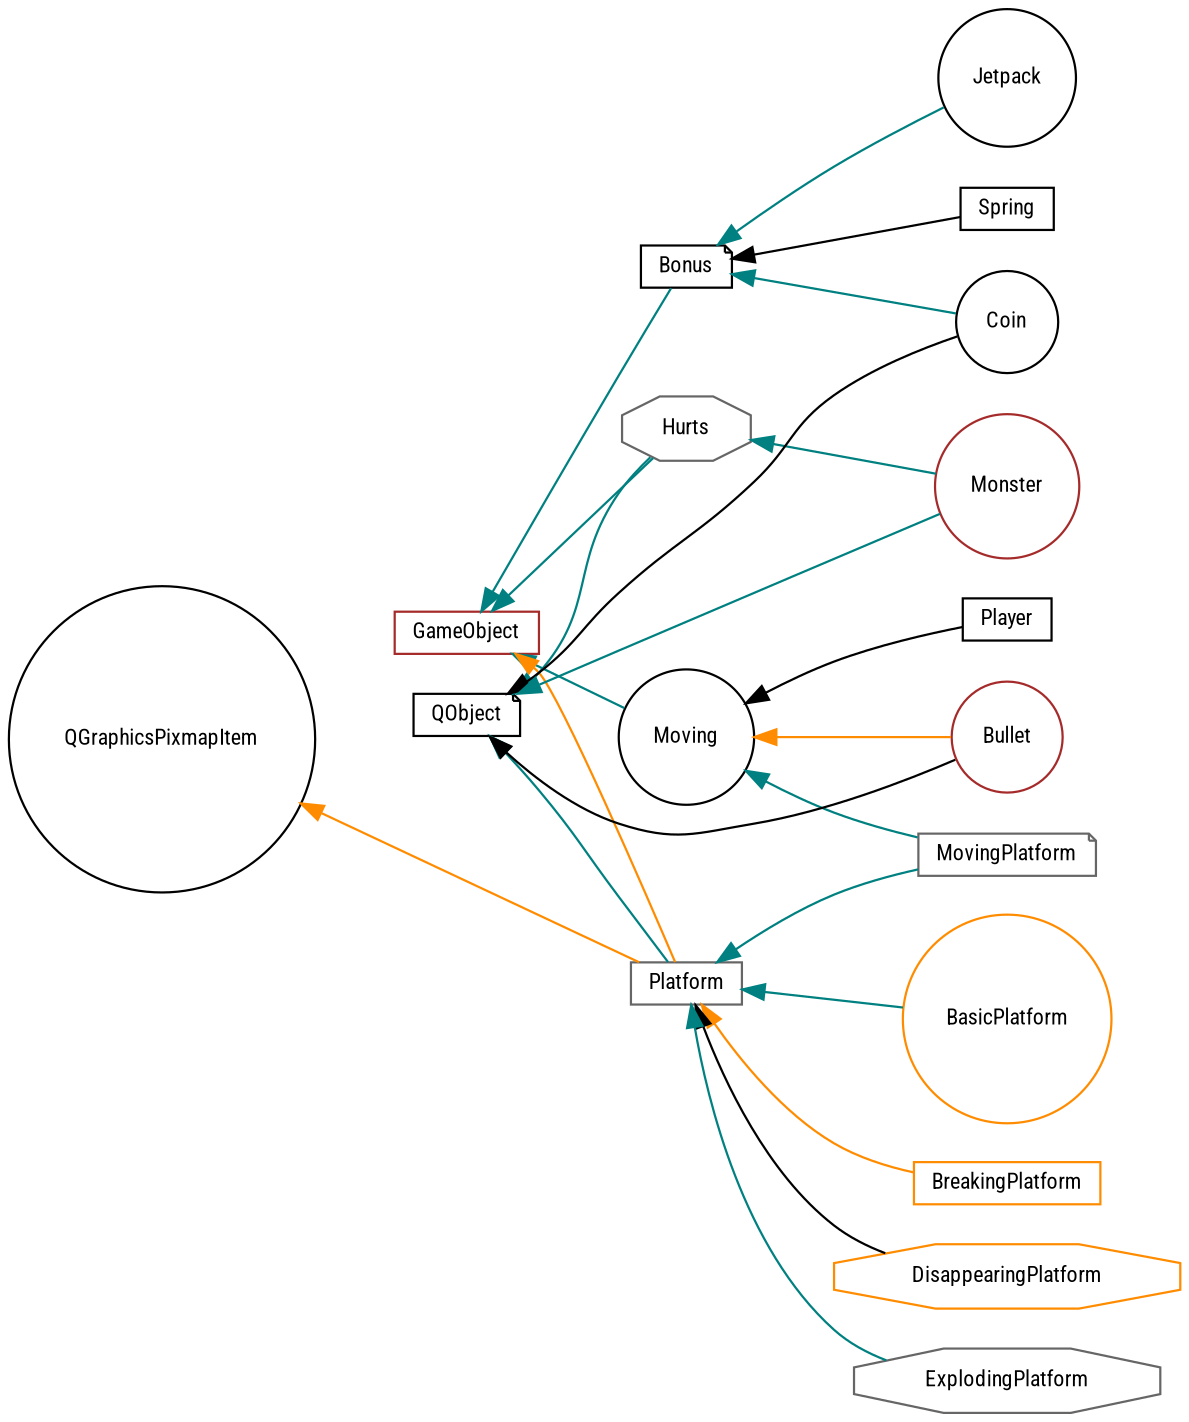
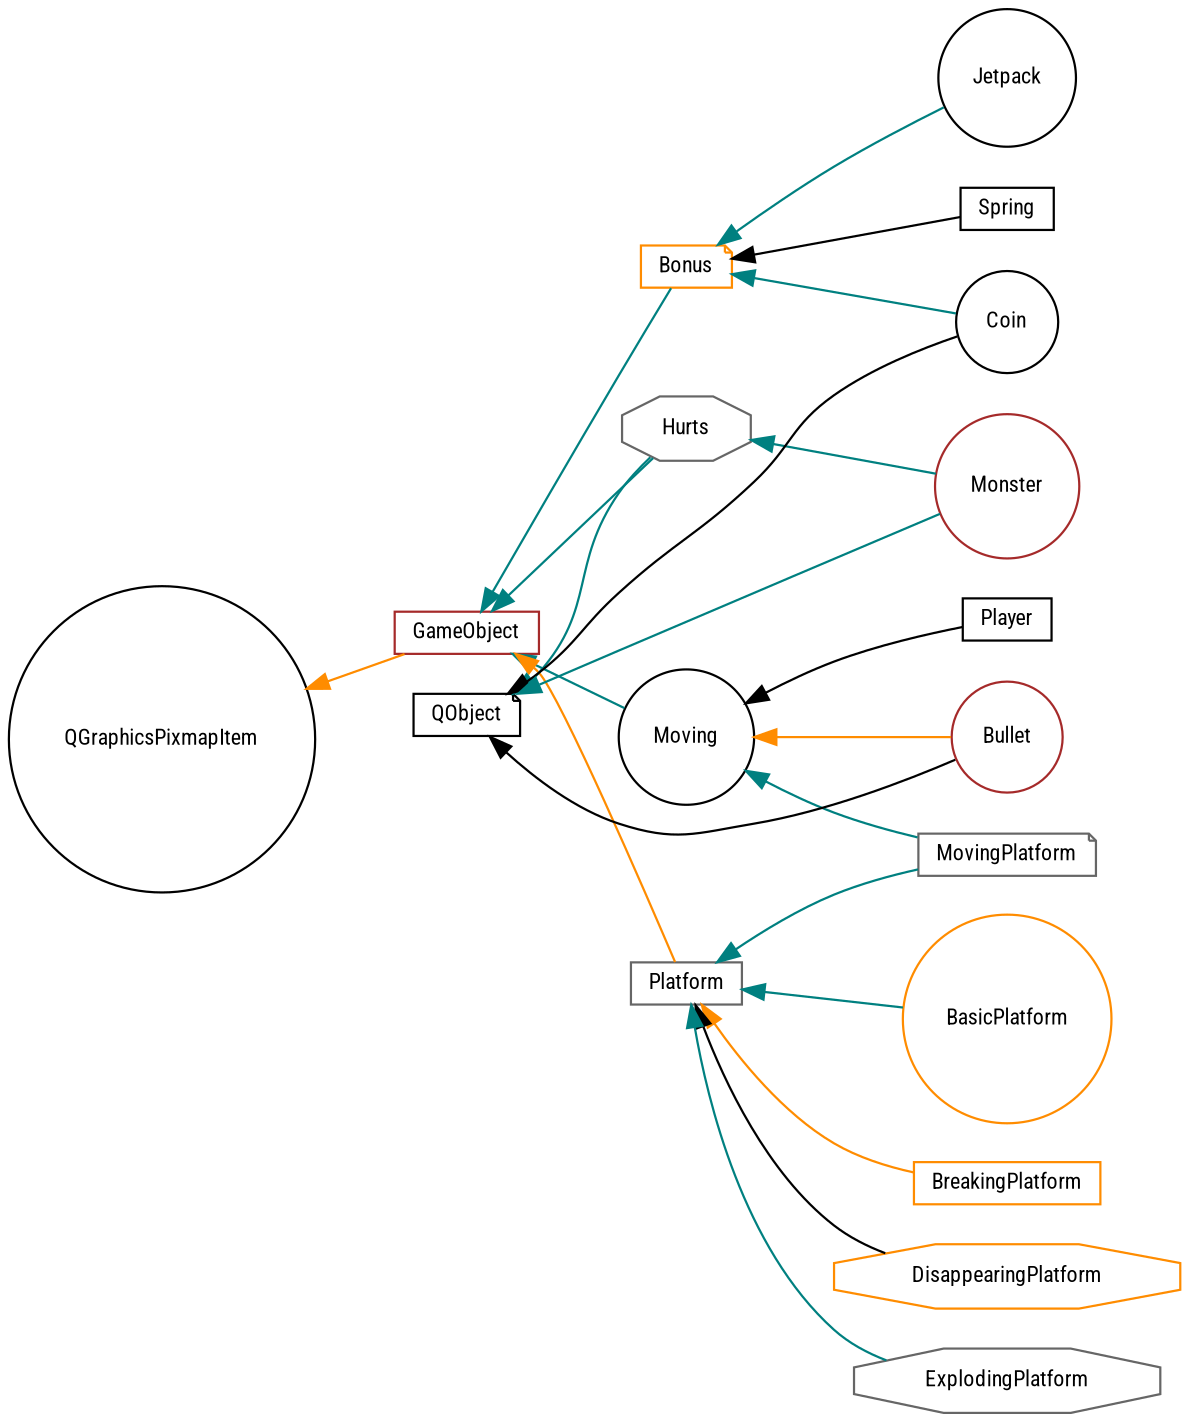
node "Bonus": color black -> darkorange
edge "Platform" -> "QObject": removed
edge "Platform" -> "QGraphicsPixmapItem": now "GameObject" -> "QGraphicsPixmapItem"
